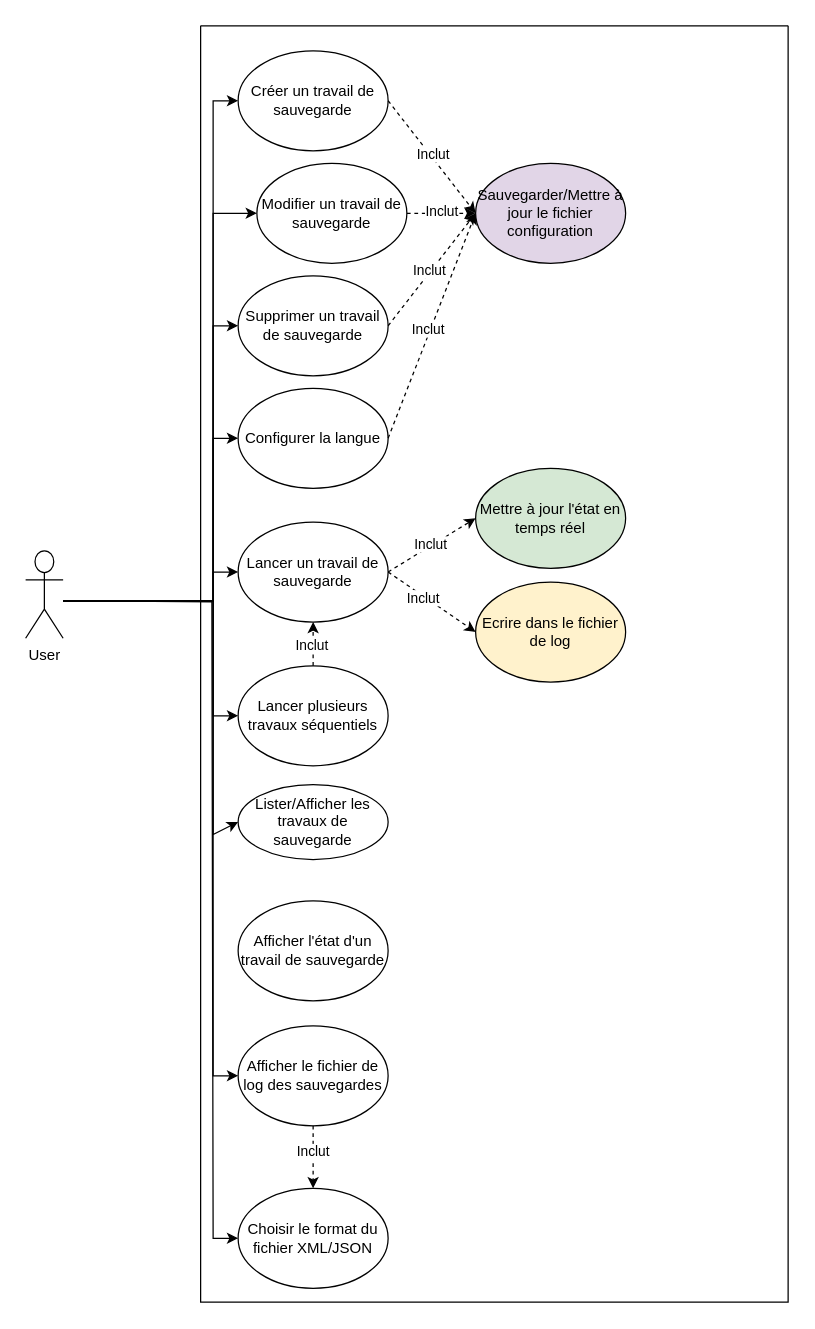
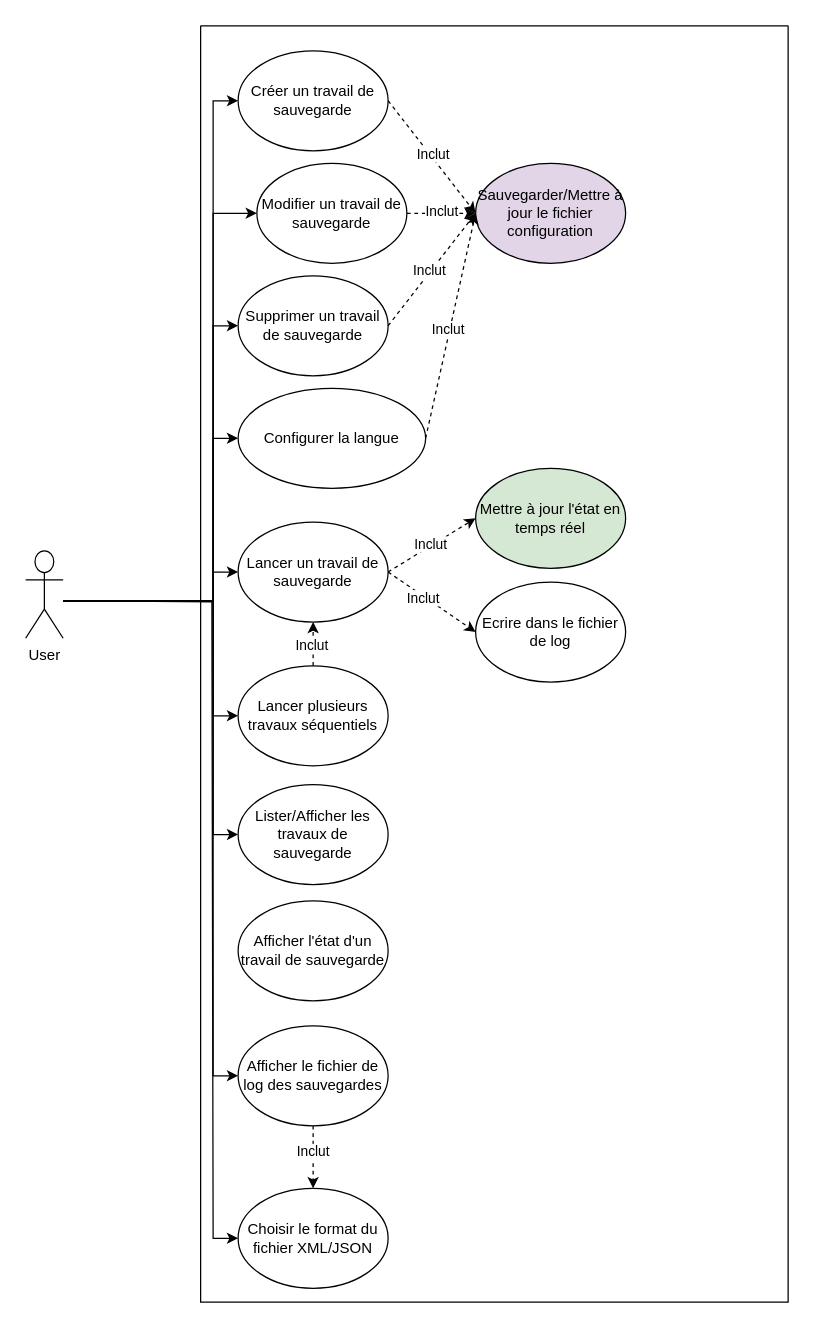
node "Configurer la langue": size 150x100 -> 188x100
node "Ecrire dans le fichier de log": fillcolor #fff2cc -> #ffffff
node "Lister/Afficher les travaux de sauvegarde": size 150x75 -> 150x100
